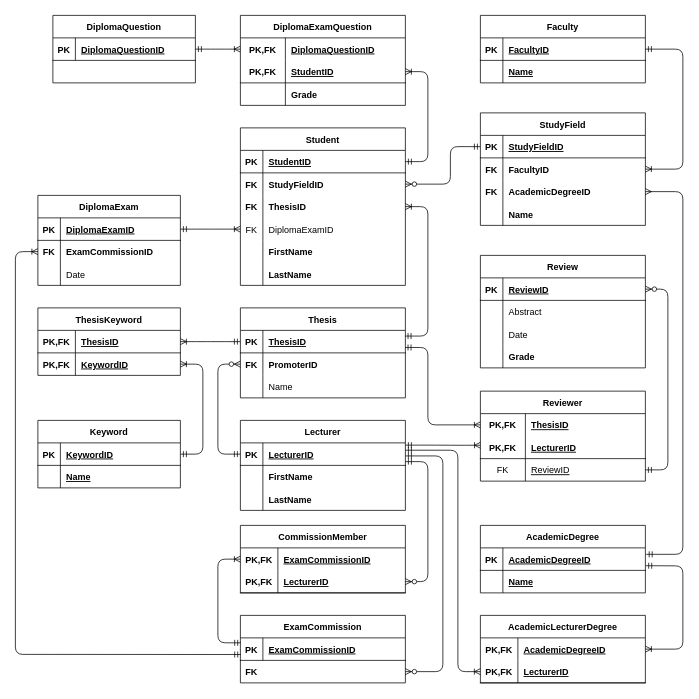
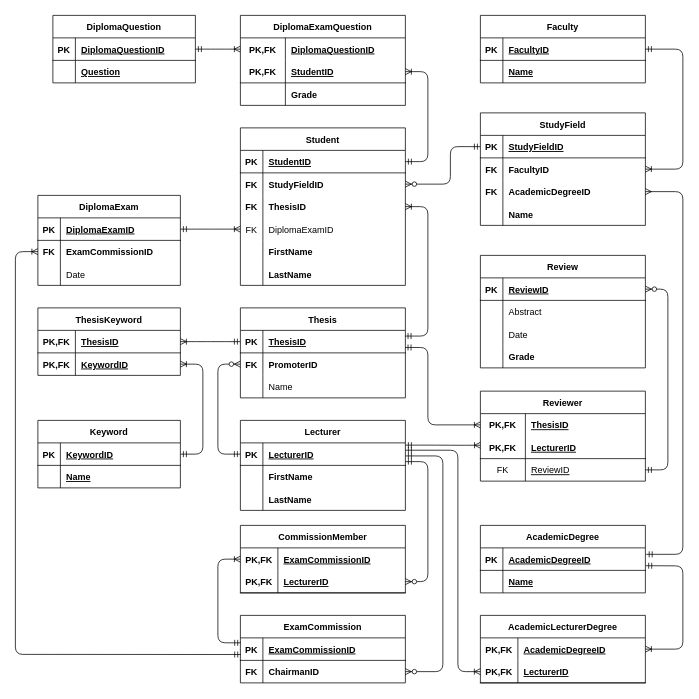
node "Question": added
node "ChairmanID": added
